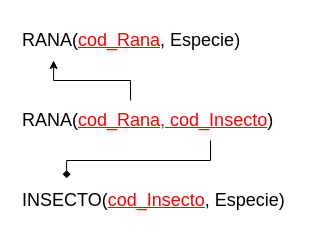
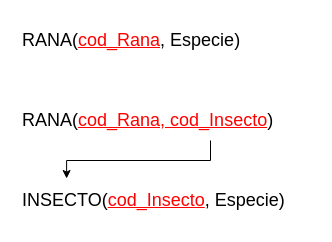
edge "RANA(cod_Rana, cod_Insecto)" -> "RANA(cod_Rana, Especie)": removed
edge "RANA(cod_Rana, cod_Insecto)" -> "INSECTO(cod_Insecto, Especie)": arrowhead diamond -> classic
